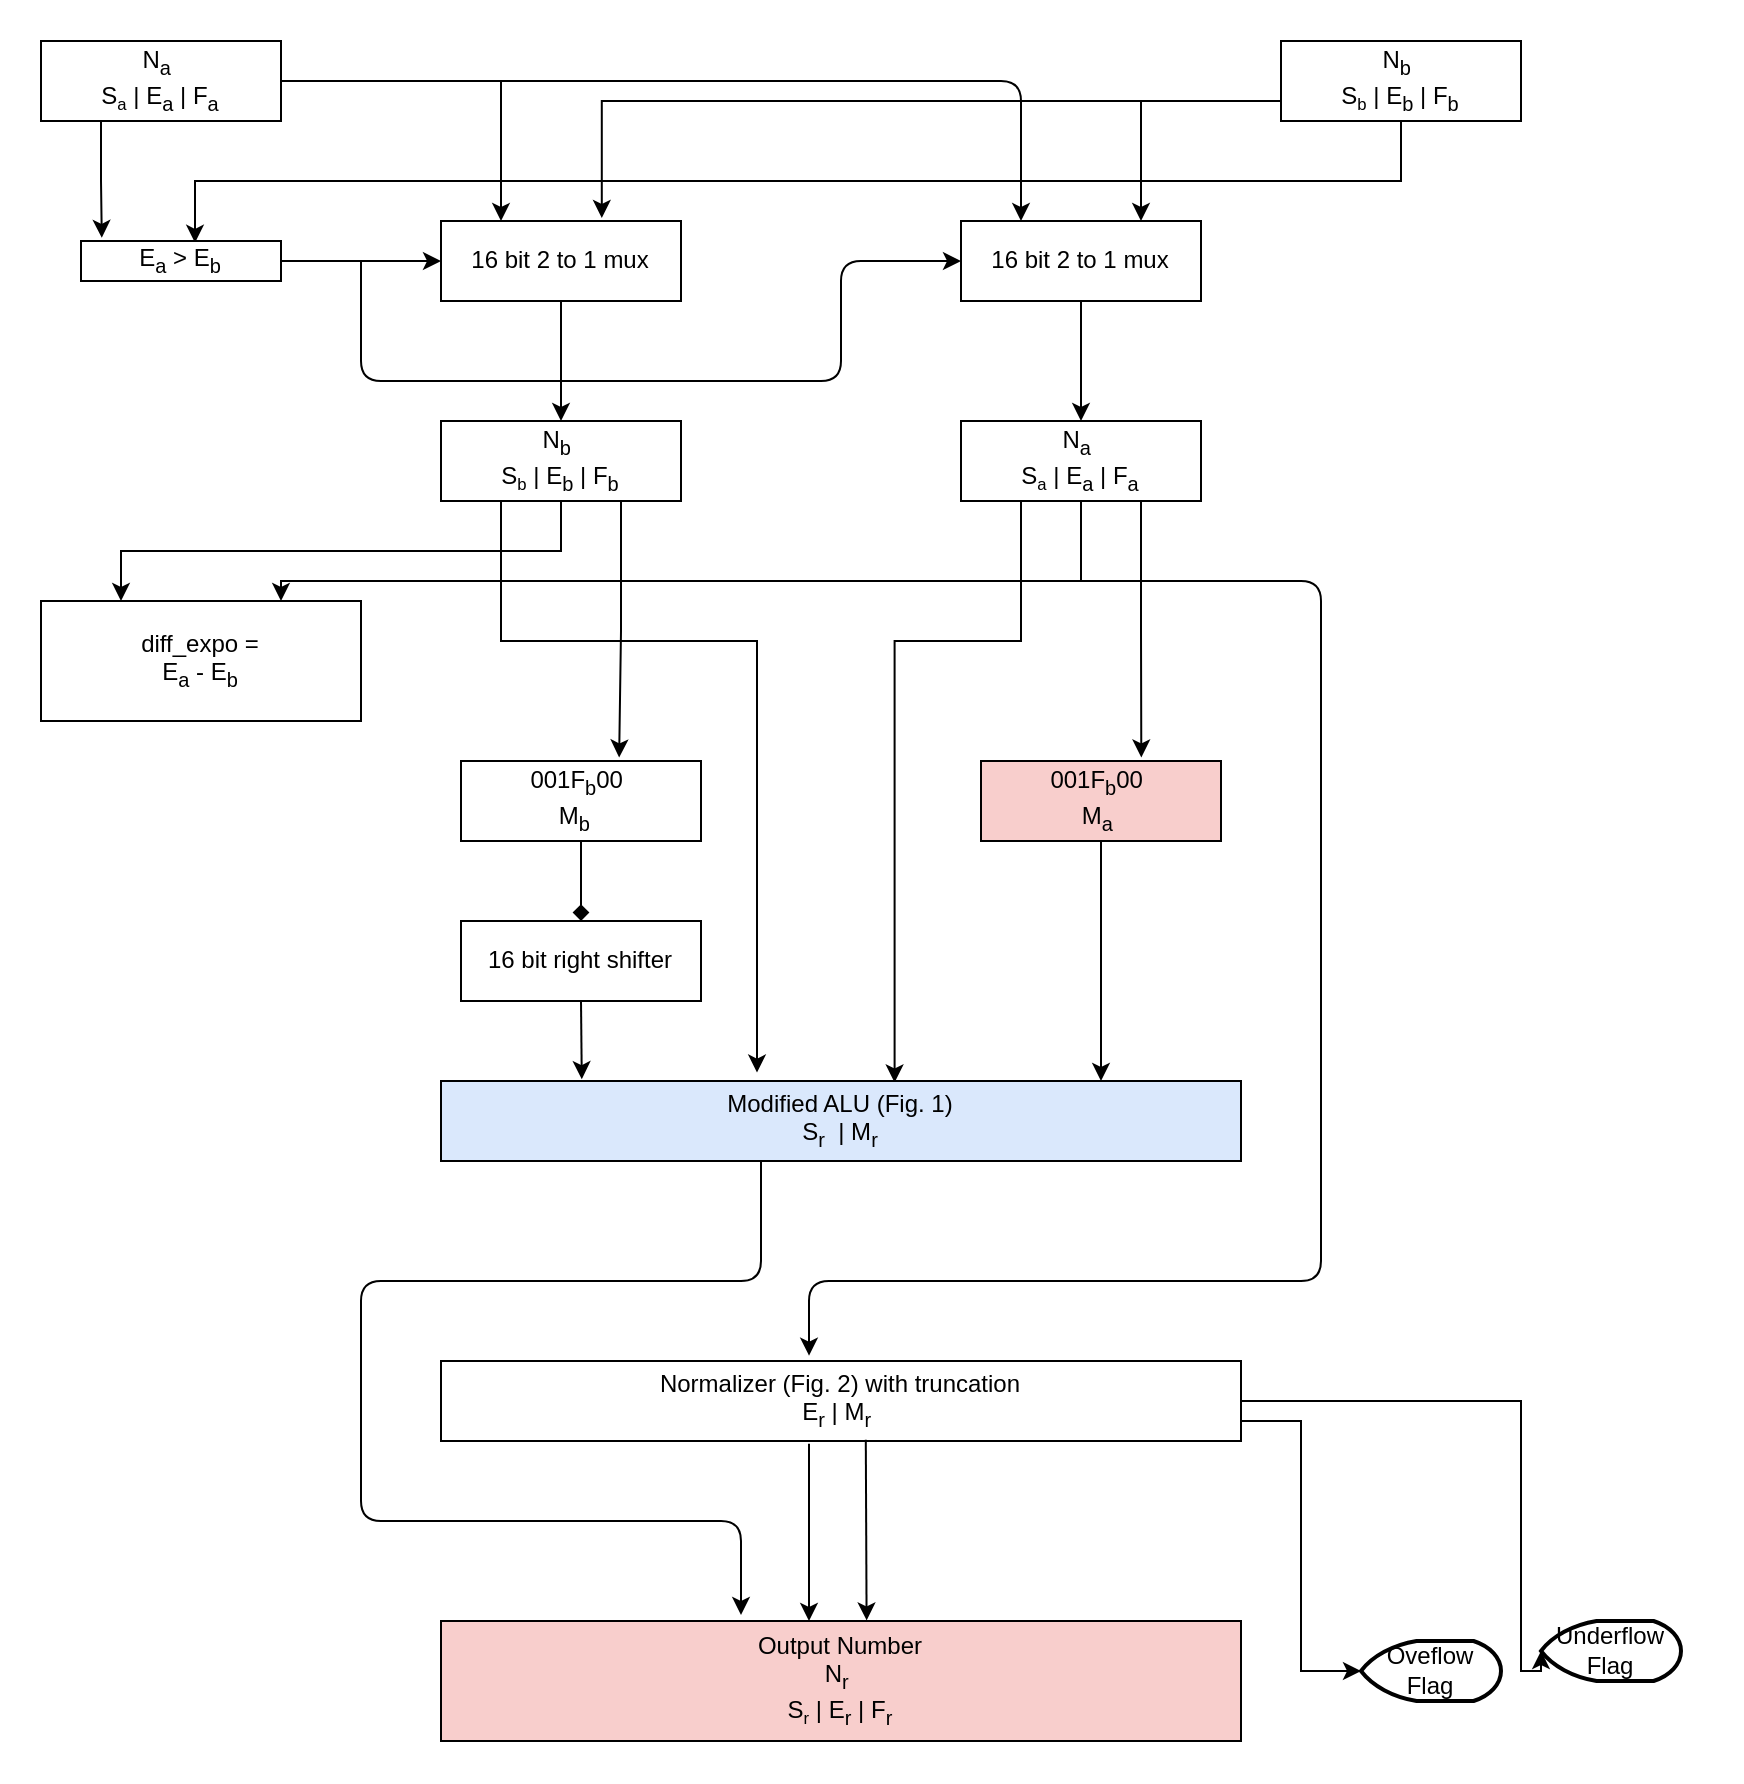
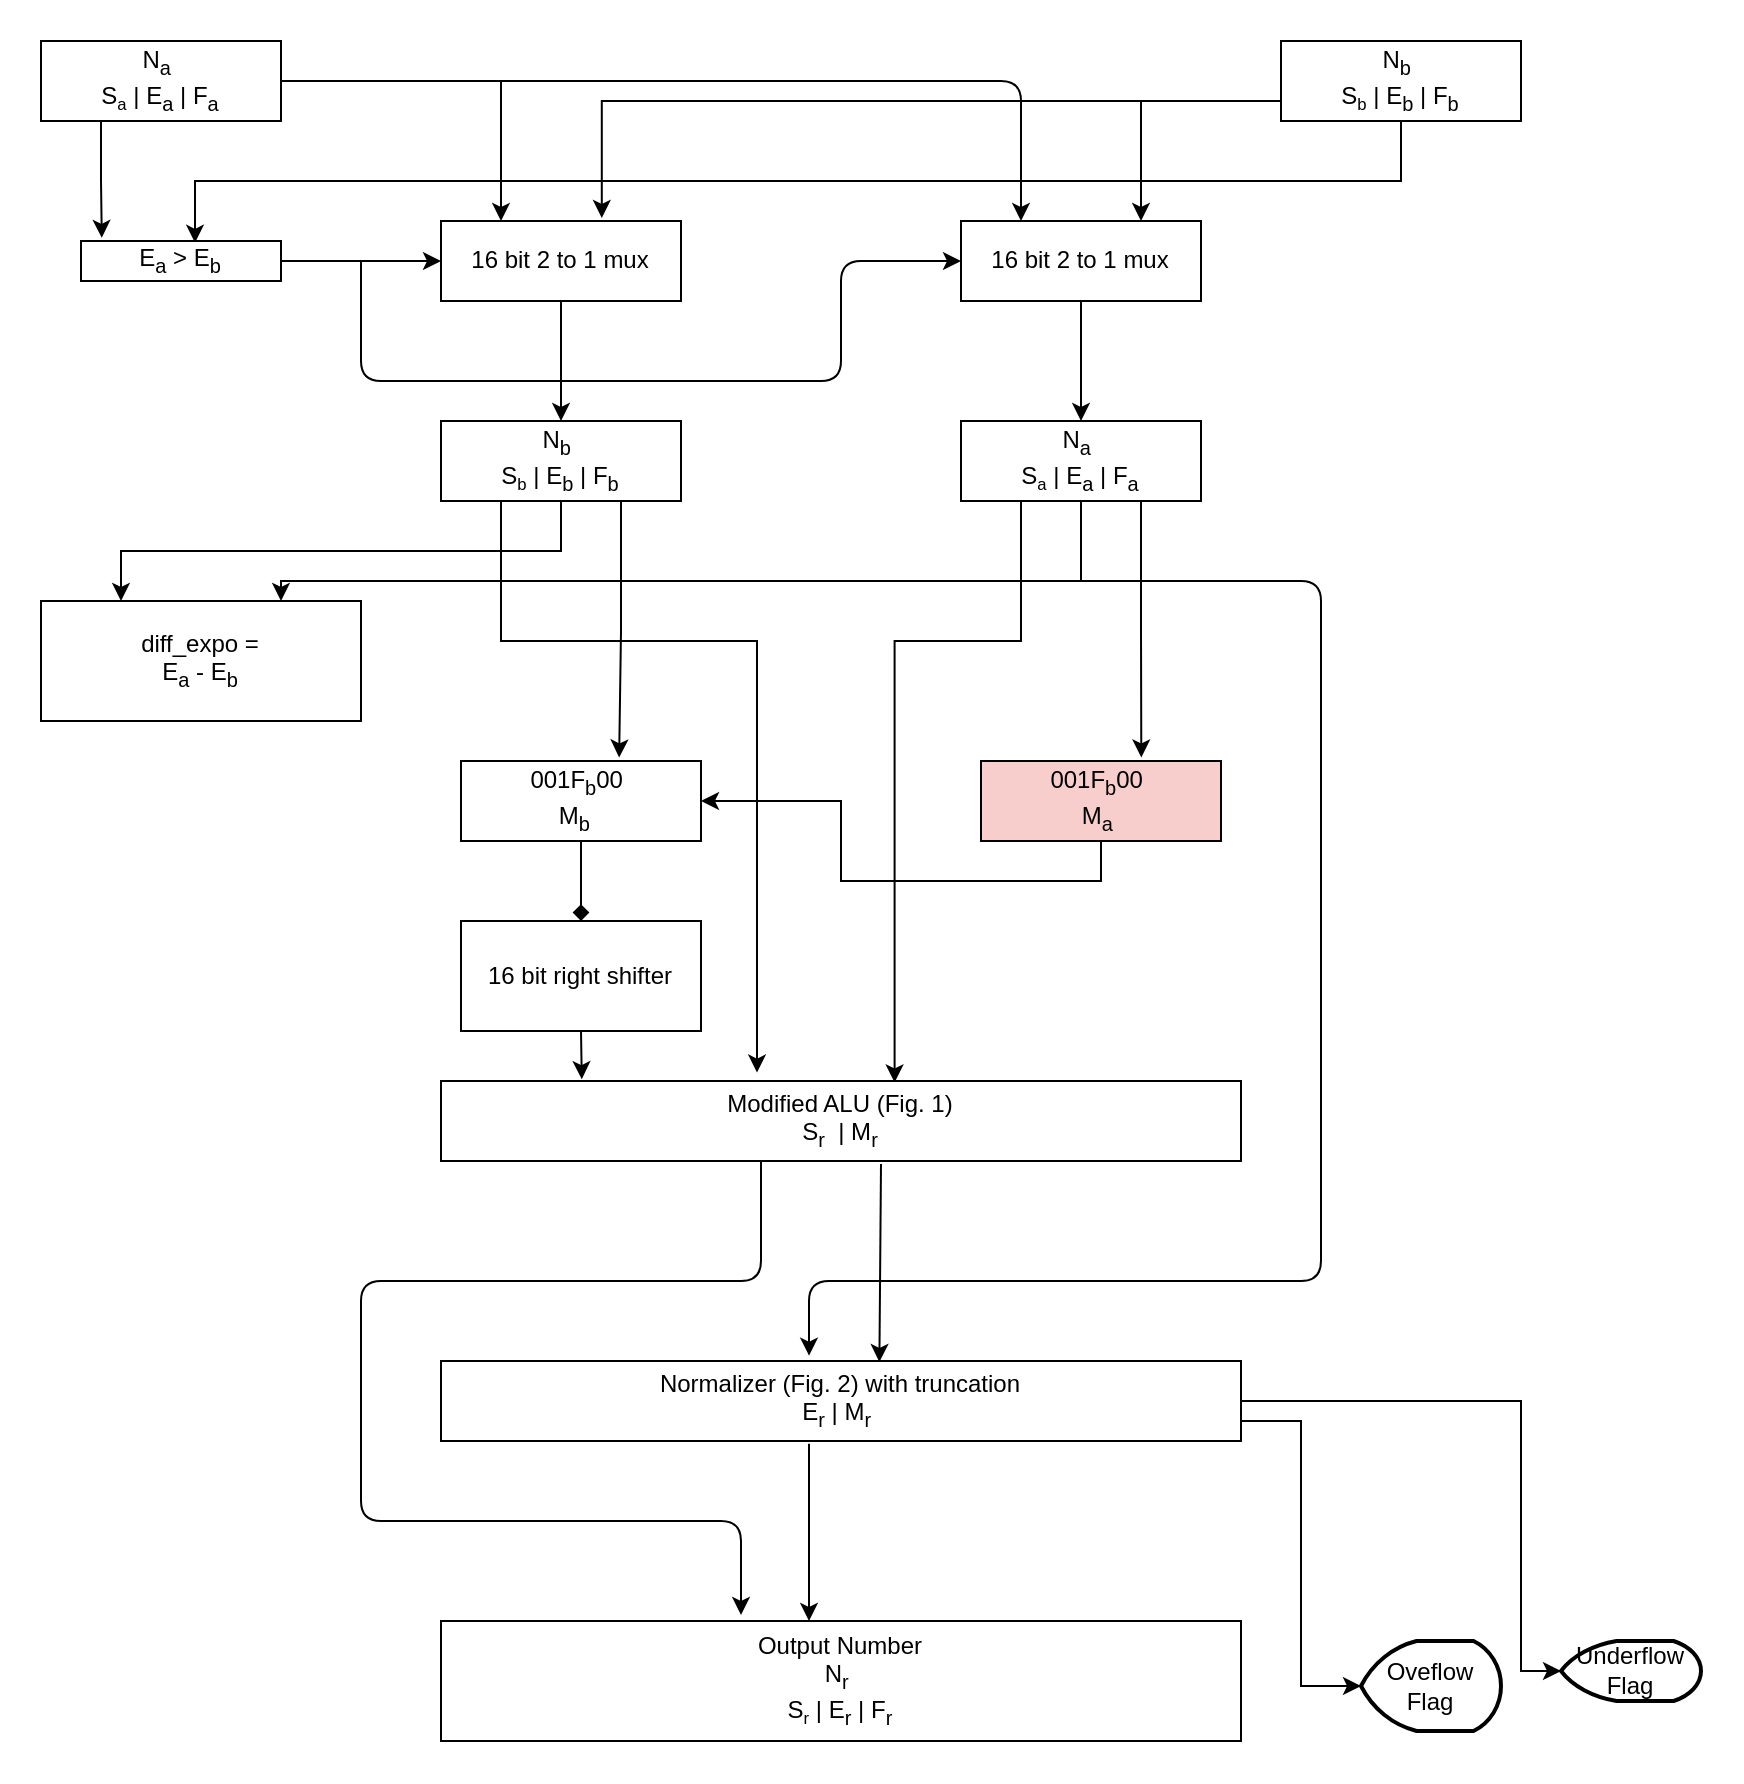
node "16 bit right shifter": size 240x80 -> 240x110
edge "001Fb00 Ma" -> "Modified ALU (Fig. 1) Sr | Mr": now "001Fb00 Ma" -> "001Fb00 Mb"
node "Modified ALU (Fig. 1) Sr | Mr": fillcolor #dae8fc -> #ffffff
edge "Modified ALU (Fig. 1) Sr | Mr" -> "Normalizer (Fig. 2) with truncation Er | Mr": added
edge "Normalizer (Fig. 2) with truncation Er | Mr" -> "Output Number Nr Sr | Er | Fr": removed
node "Underflow Flag": moved (1611, 1651) -> (1631, 1671)
node "Oveflow Flag": size 140x60 -> 140x90
node "Output Number Nr Sr | Er | Fr": fillcolor #f8cecc -> #ffffff
